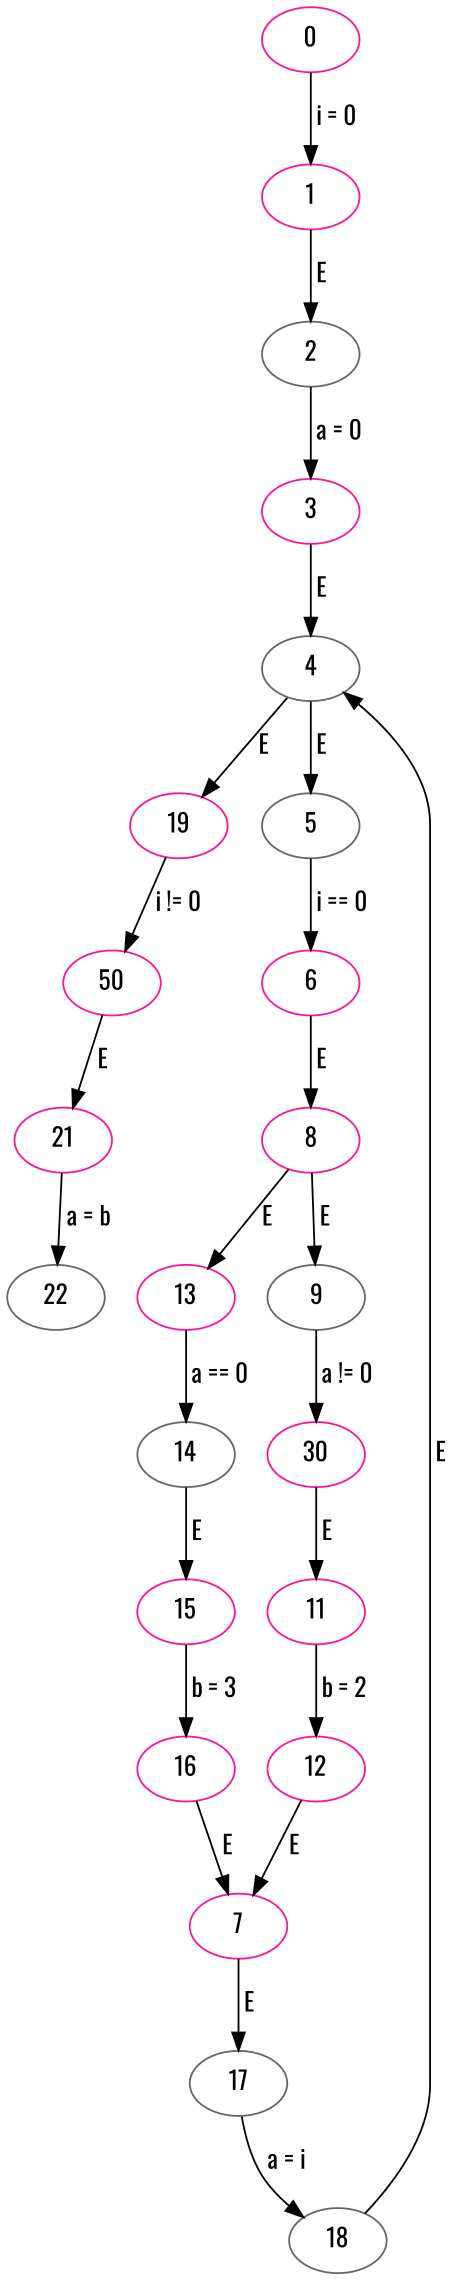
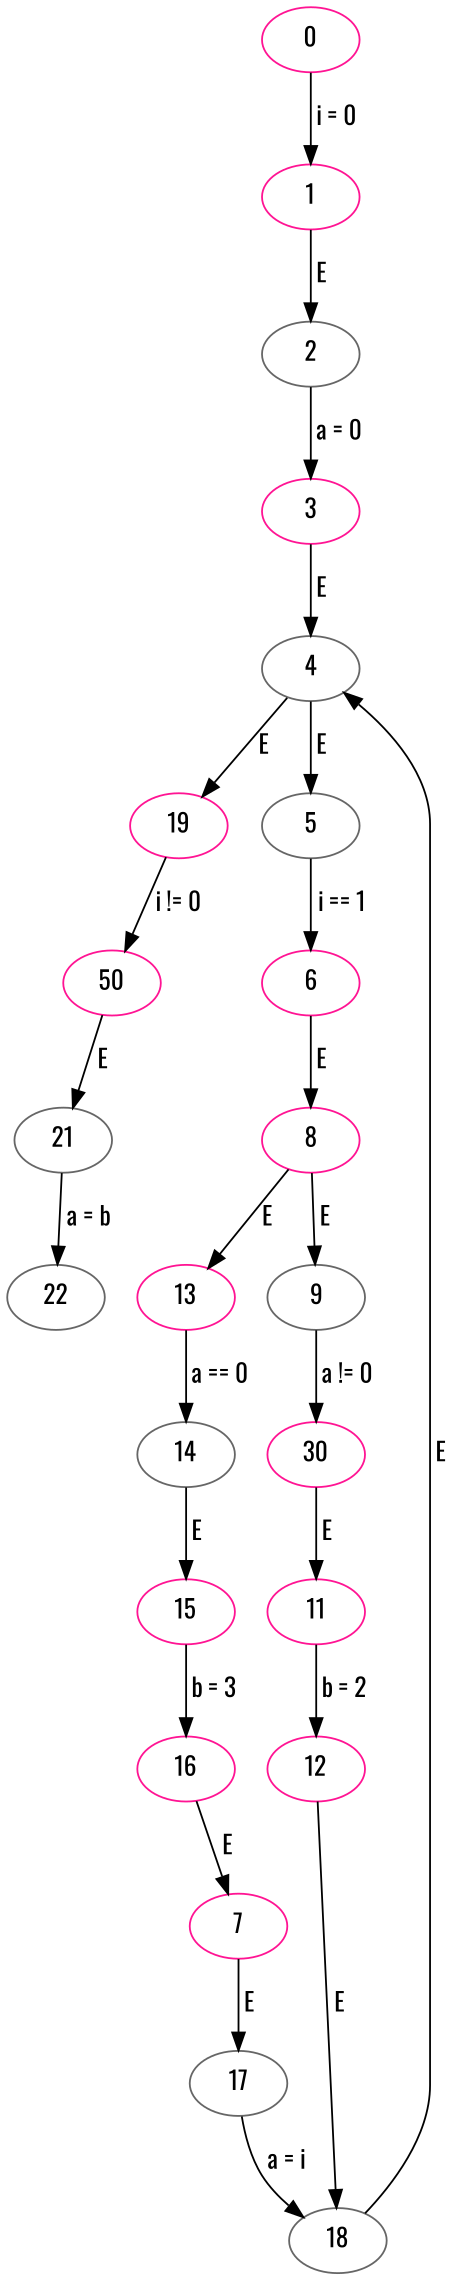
edge "5" -> "6": label " i == 0 " -> " i == 1 "
node "21": color deeppink -> gray40
edge "12" -> "7": now "12" -> "18"
